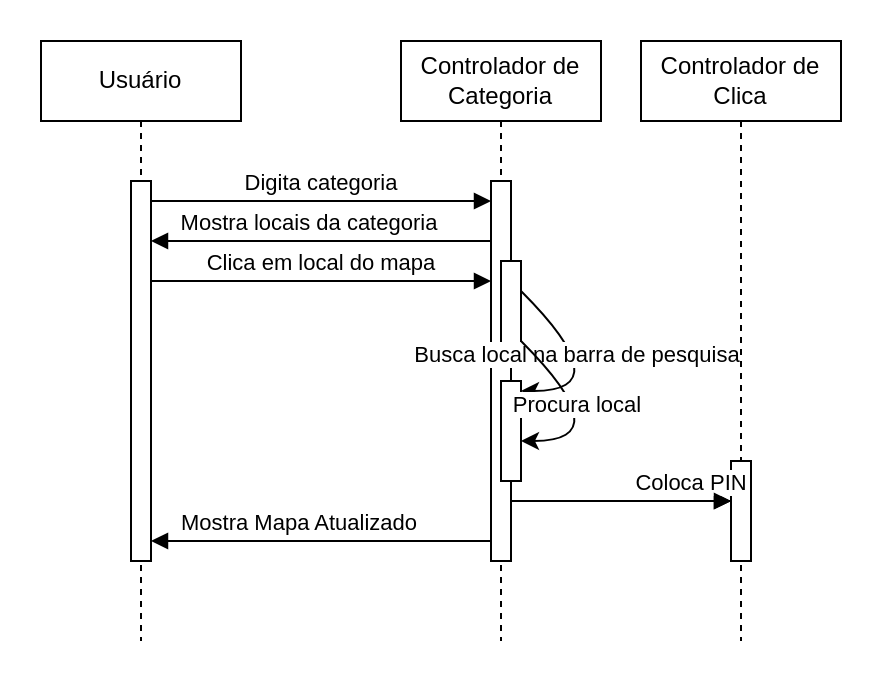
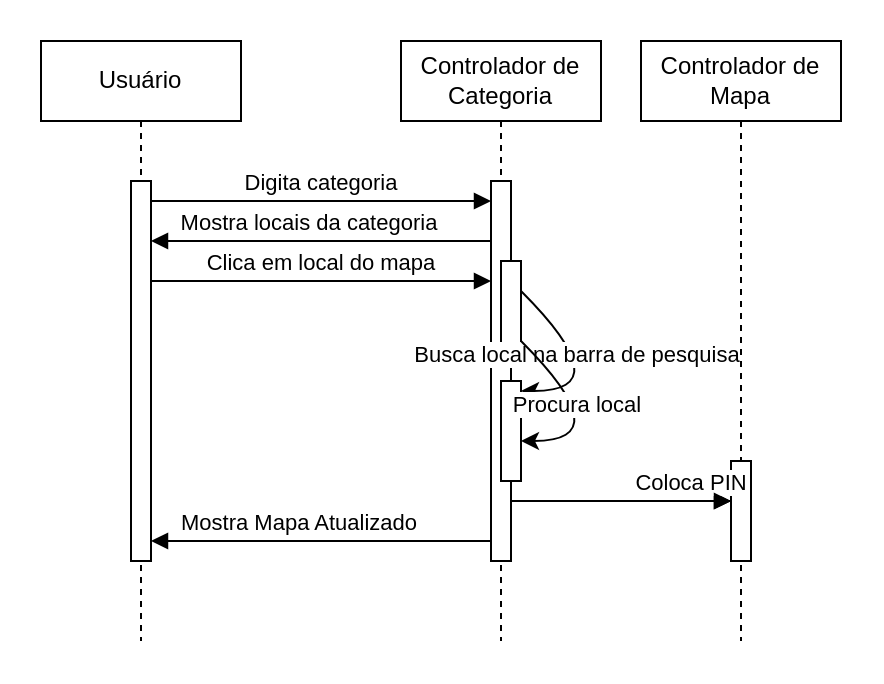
node "Controlador de Clica": label "Controlador de Clica" -> "Controlador de Mapa"
